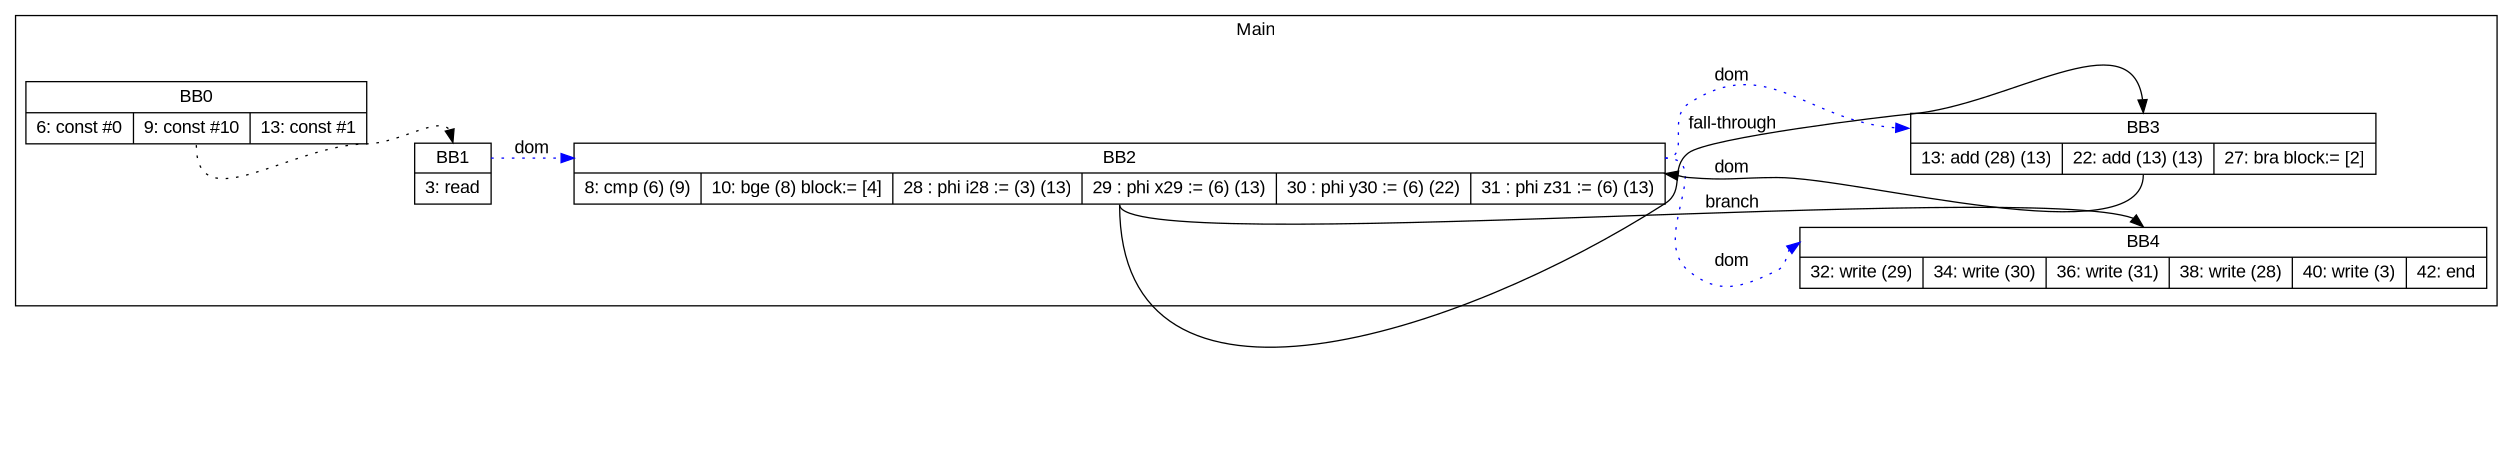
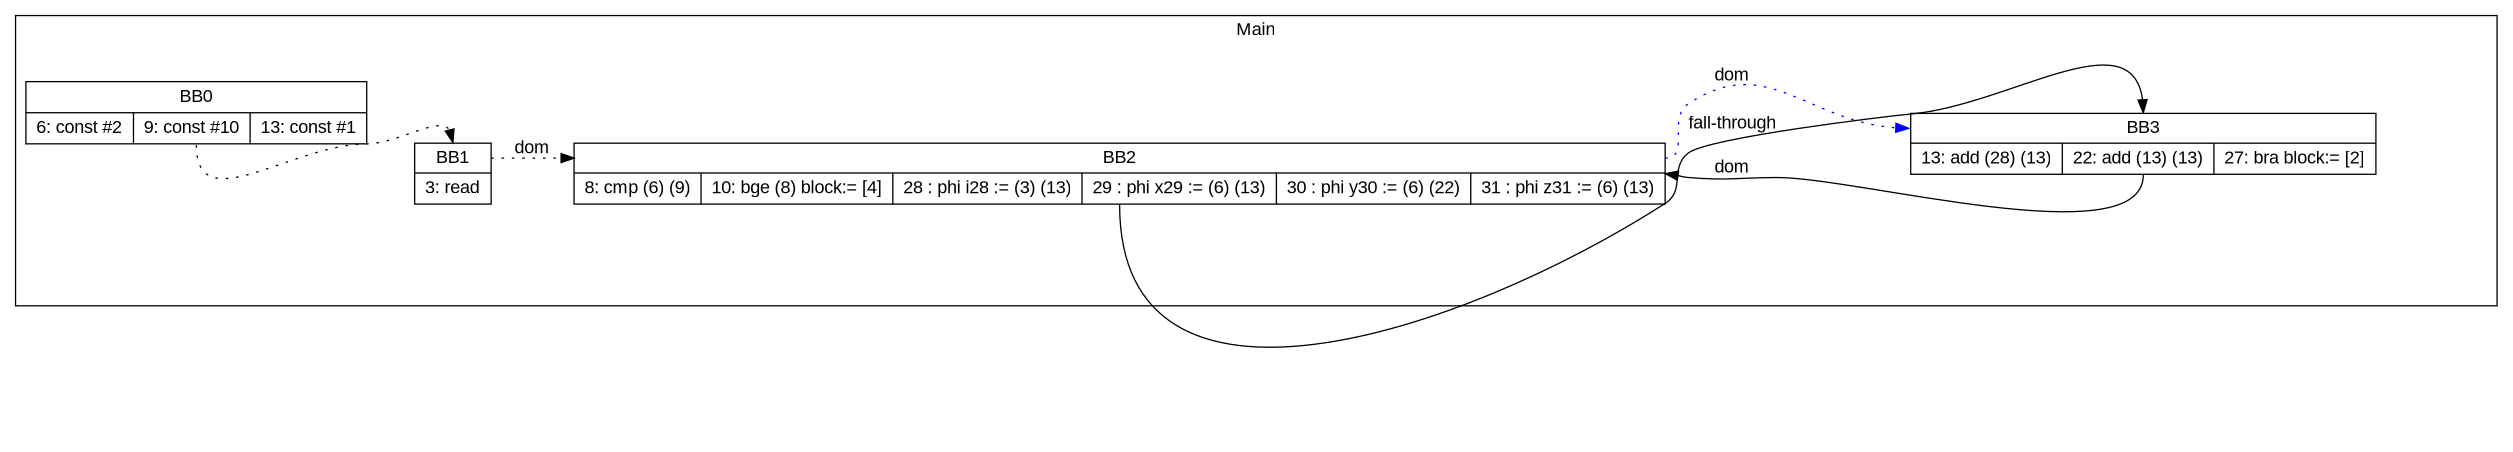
node "BB0": text "6: const #0" -> "6: const #2"
edge "BB1" -> "BB2": color blue -> black
node "BB4": removed
